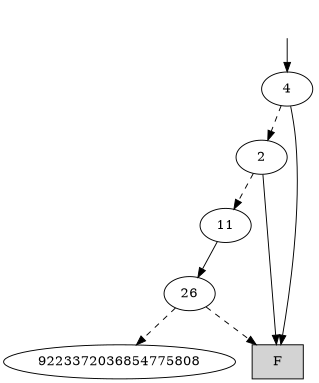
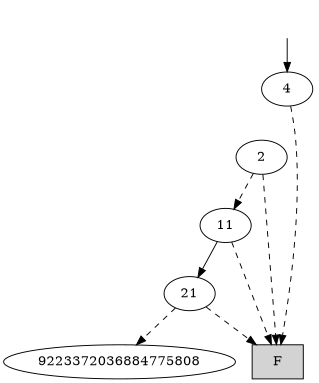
edge "4" -> "2": removed
edge "4" -> "F": style solid -> dashed
edge "2" -> "F": style solid -> dashed
edge "11" -> "F": added
node "26": label "26" -> "21"
node "9223372036854775808": label "9223372036854775808" -> "9223372036884775808"
